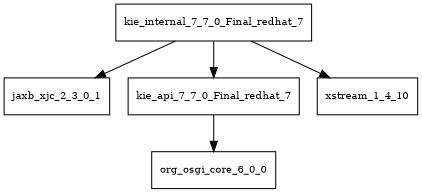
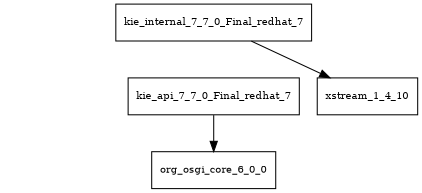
edge "kie_internal_7_7_0_Final_redhat_7" -> "kie_api_7_7_0_Final_redhat_7": removed
node "jaxb_xjc_2_3_0_1": removed
